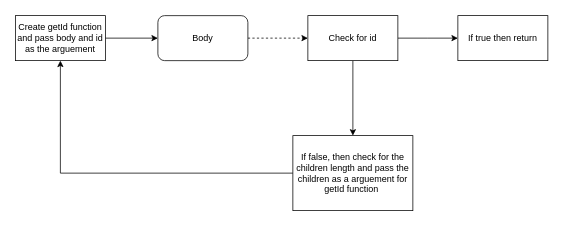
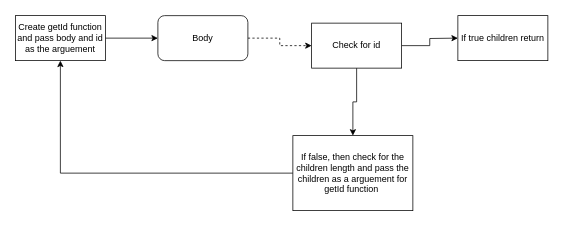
node "Check for id": moved (353, 38) -> (357, 45)
node "If true then return": label "If true then return" -> "If true children return"
